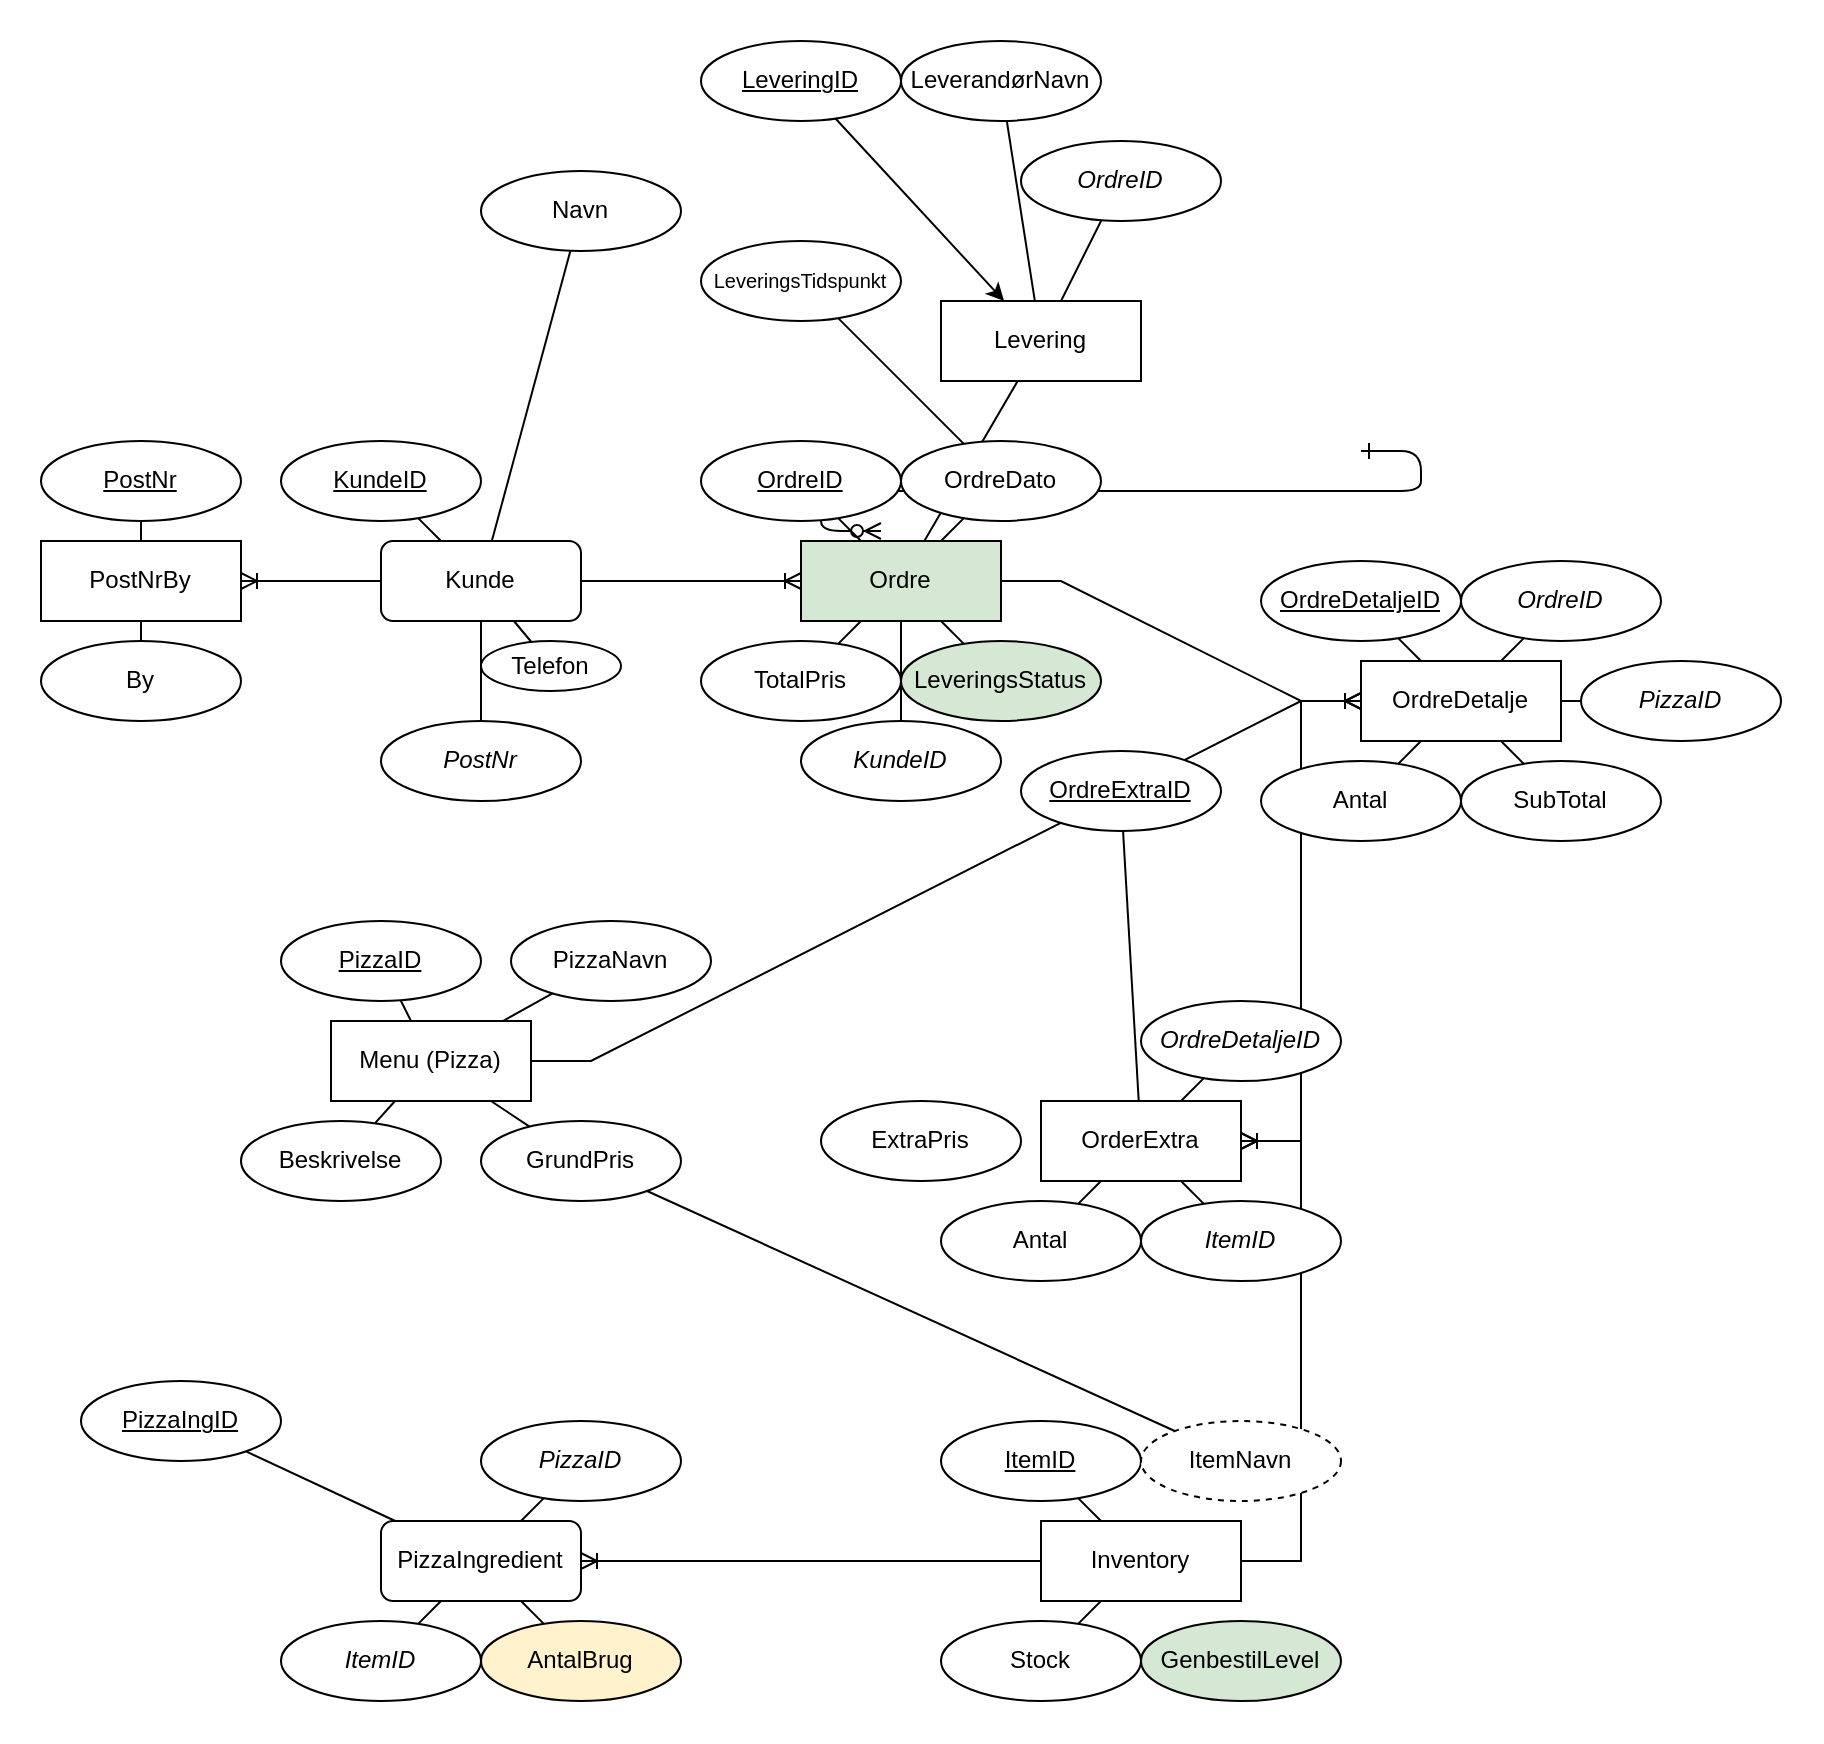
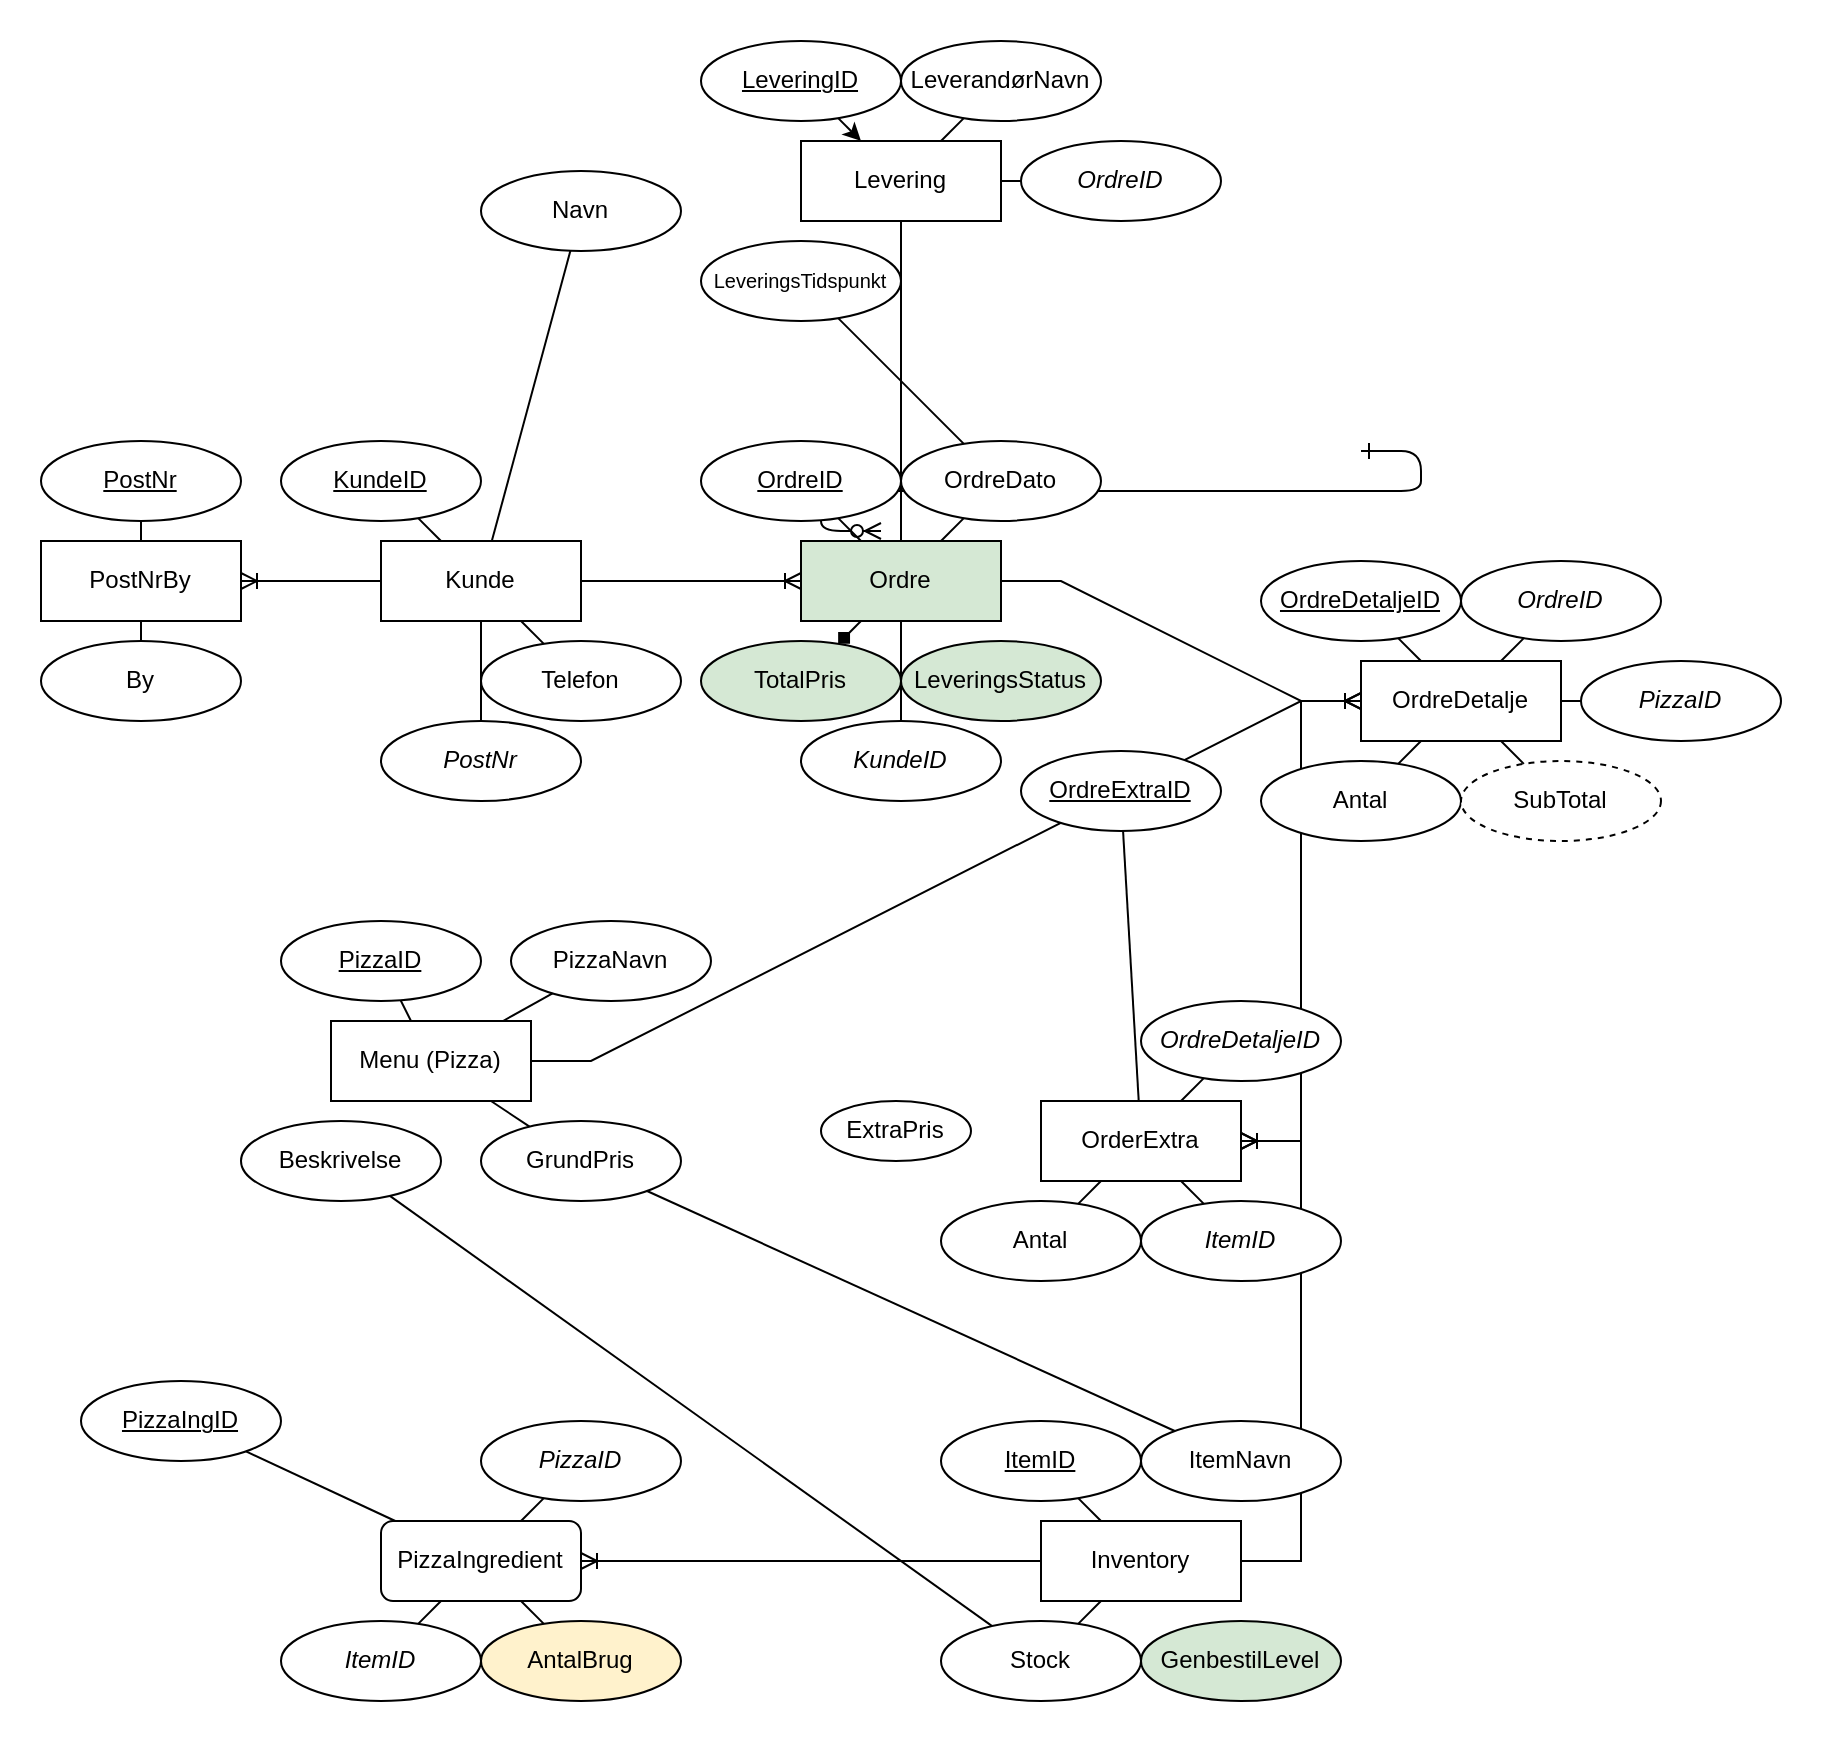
node "Levering": moved (1041, 341) -> (901, 181)
node "Kunde": shape rounded rectangle -> rectangle
edge "Ordre" -- "LeveringsStatus": removed
edge "Ordre" -- "TotalPris": arrowhead none -> diamond
node "Telefon": size 140x50 -> 200x80
node "TotalPris": fillcolor #ffffff -> #d5e8d4
node "SubTotal": style solid -> dashed
edge "Menu (Pizza)" -- "Beskrivelse": now "Stock" -- "Beskrivelse"
node "ExtraPris": size 200x80 -> 150x60
node "ItemNavn": style dashed -> solid
